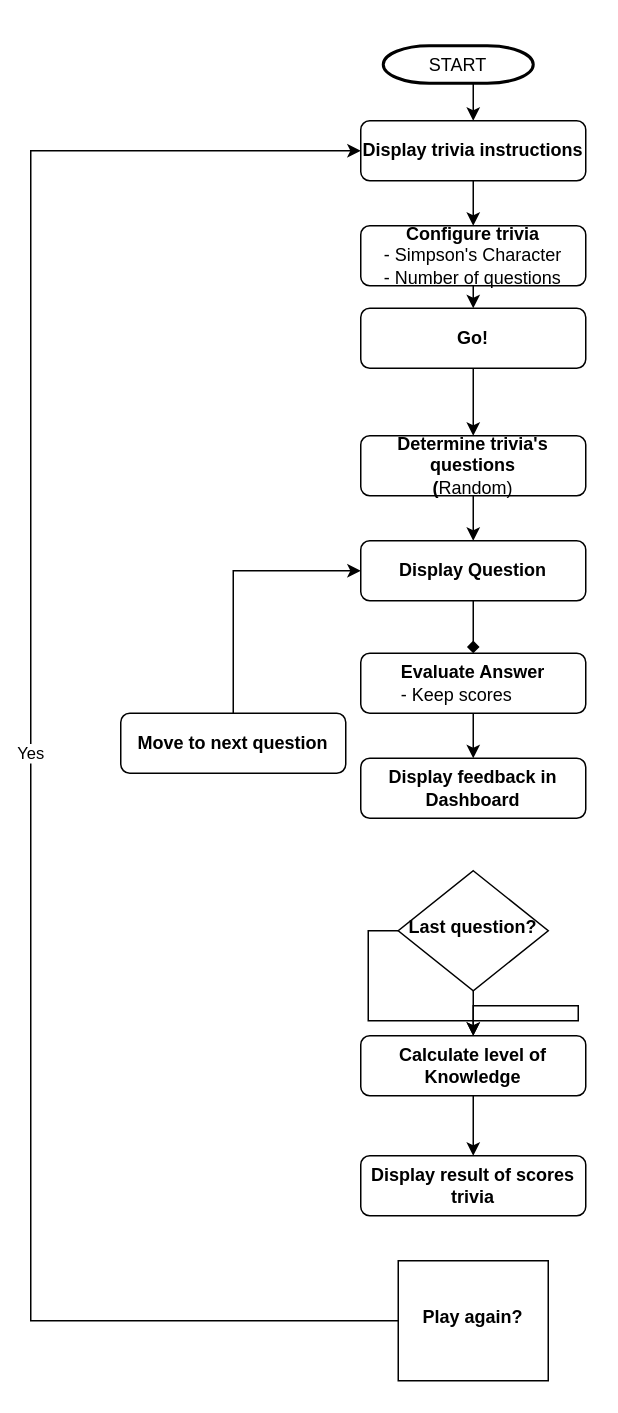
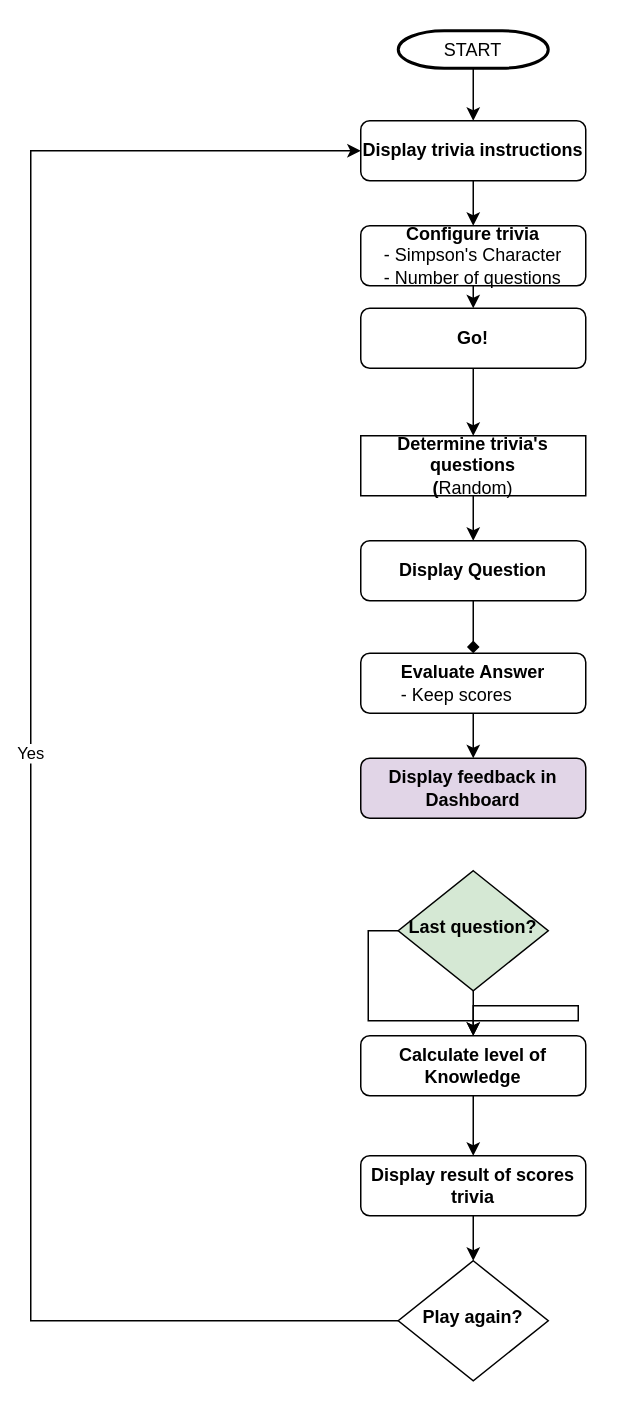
node "START": moved (458, 65) -> (473, 50)
node "Determine trivia's questions (Random)": shape rounded rectangle -> rectangle
edge "Move to next question" -> "Display Question": removed
node "Move to next question": removed
node "Display feedback in Dashboard": fillcolor #ffffff -> #e1d5e7
node "Last question?": fillcolor #ffffff -> #d5e8d4
edge "Display result of scores trivia" -> "Play again?": added
node "Play again?": shape rectangle -> diamond
